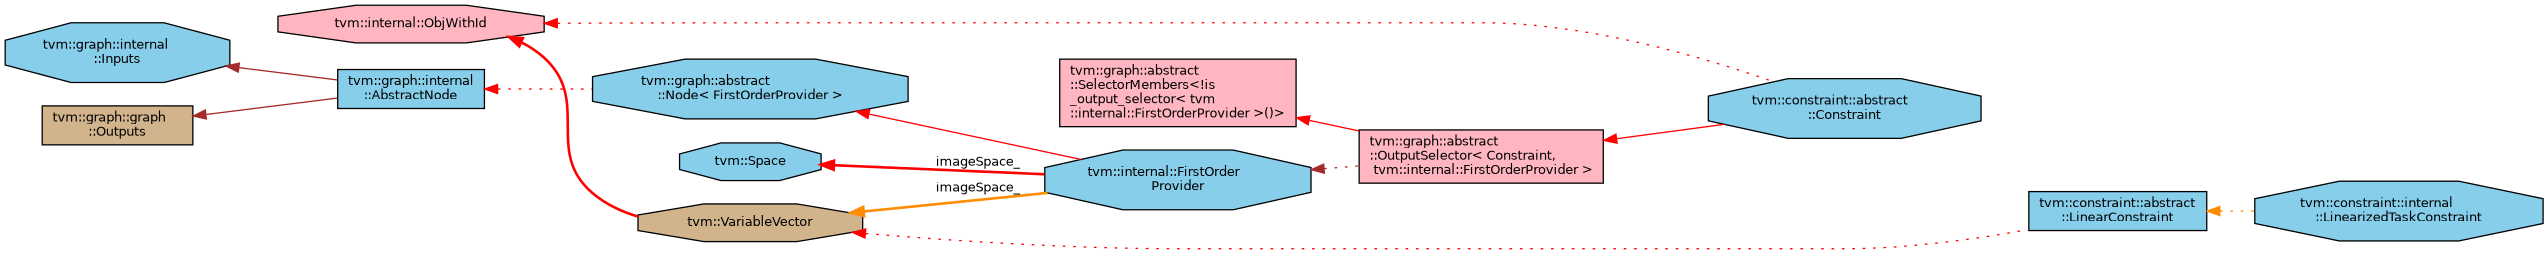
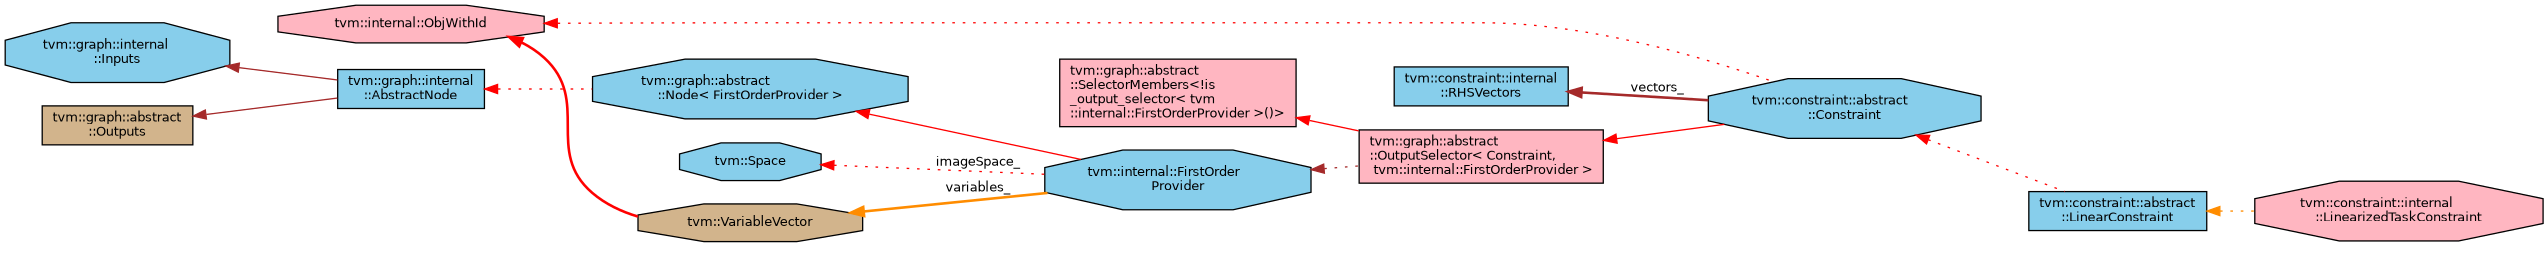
node "tvm::constraint::internal ::RHSVectors": added
node "tvm::graph::graph ::Outputs": label "tvm::graph::graph ::Outputs" -> "tvm::graph::abstract ::Outputs"
edge "tvm::internal::FirstOrder Provider" -> "tvm::Space": style bold -> dotted
edge "tvm::internal::FirstOrder Provider" -> "tvm::VariableVector": label " imageSpace_" -> " variables_"
node "tvm::constraint::internal ::LinearizedTaskConstraint": fillcolor skyblue -> lightpink
edge "tvm::constraint::abstract ::LinearConstraint" -> "tvm::VariableVector": now "tvm::constraint::abstract ::LinearConstraint" -> "tvm::constraint::abstract ::Constraint"
